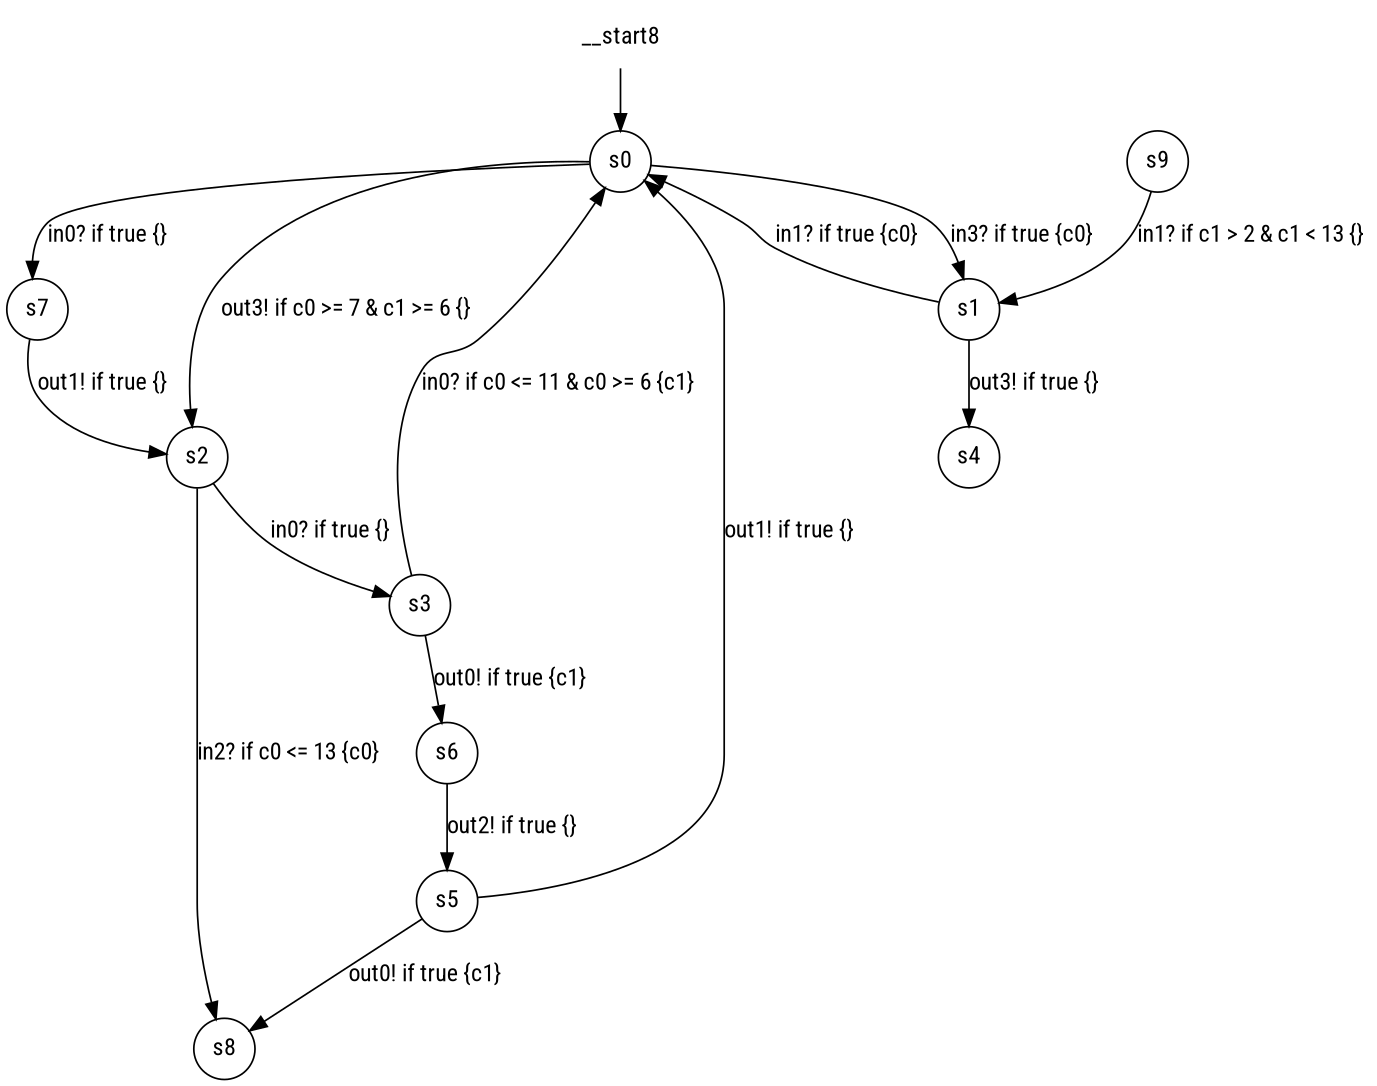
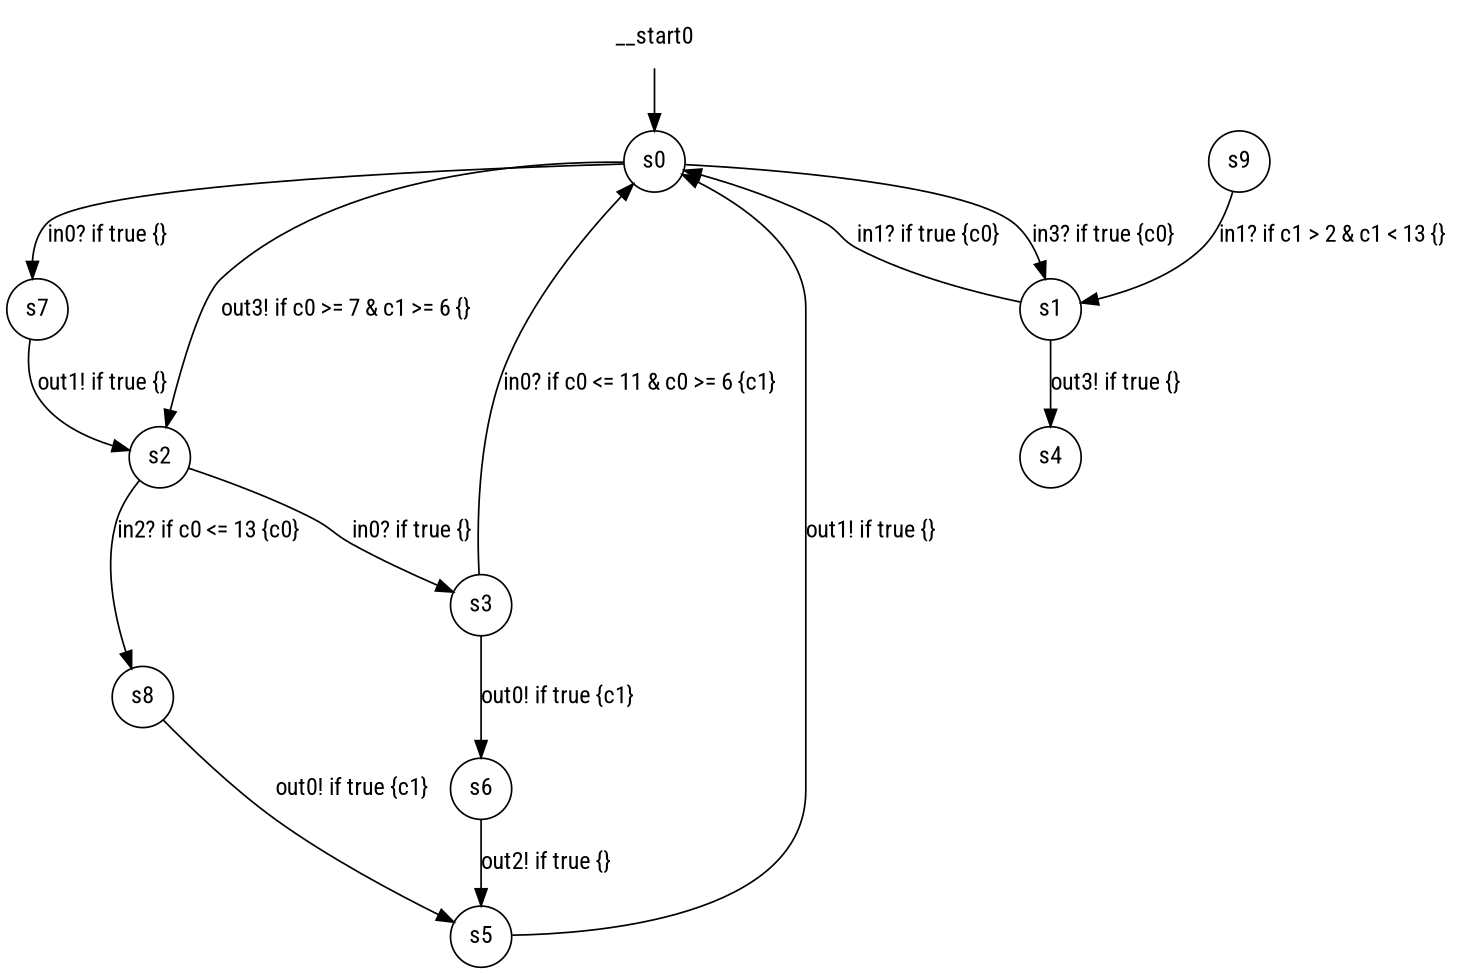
node "__start8": label "__start8" -> "__start0"
edge "s5" -> "s8": reversed
